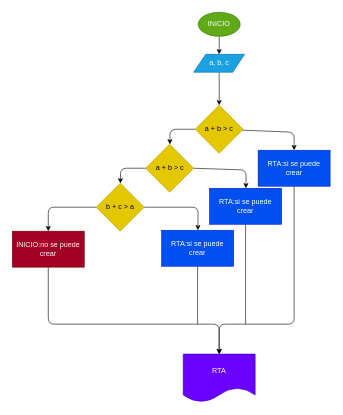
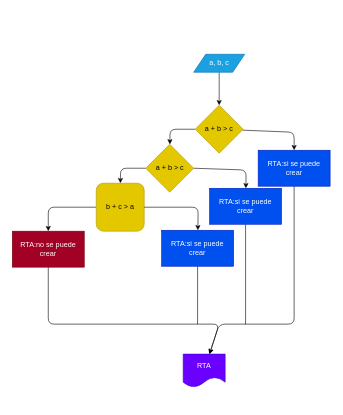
node "INICIO": removed
edge "INICIO" -> "a, b, c": removed
node "b + c > a": shape diamond -> rounded rectangle
node "INICIO:no se puede crear": label "INICIO:no se puede crear" -> "RTA:no se puede crear"
node "RTA": size 72x48 -> 42x33
